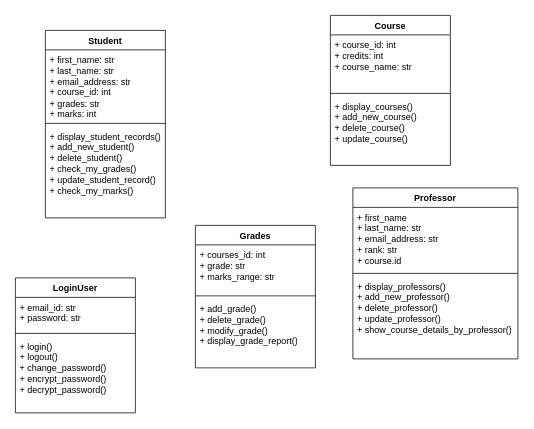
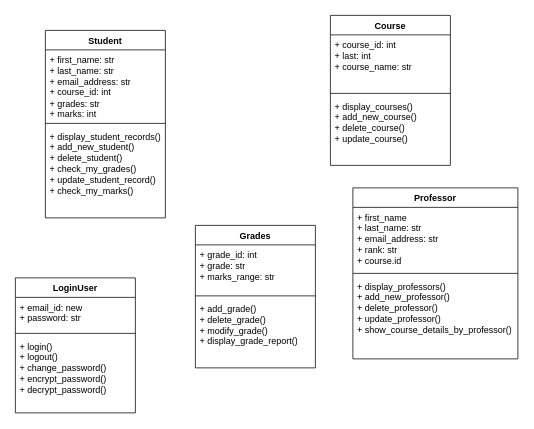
node "+ course_id: int + credits: int + course_name: str": label "+ course_id: int + credits: int + course_name: str" -> "+ course_id: int + last: int + course_name: str"
node "+ courses_id: int + grade: str + marks_range: str": label "+ courses_id: int + grade: str + marks_range: str" -> "+ grade_id: int + grade: str + marks_range: str"
node "+ email_id: str + password: str": label "+ email_id: str + password: str" -> "+ email_id: new + password: str"
